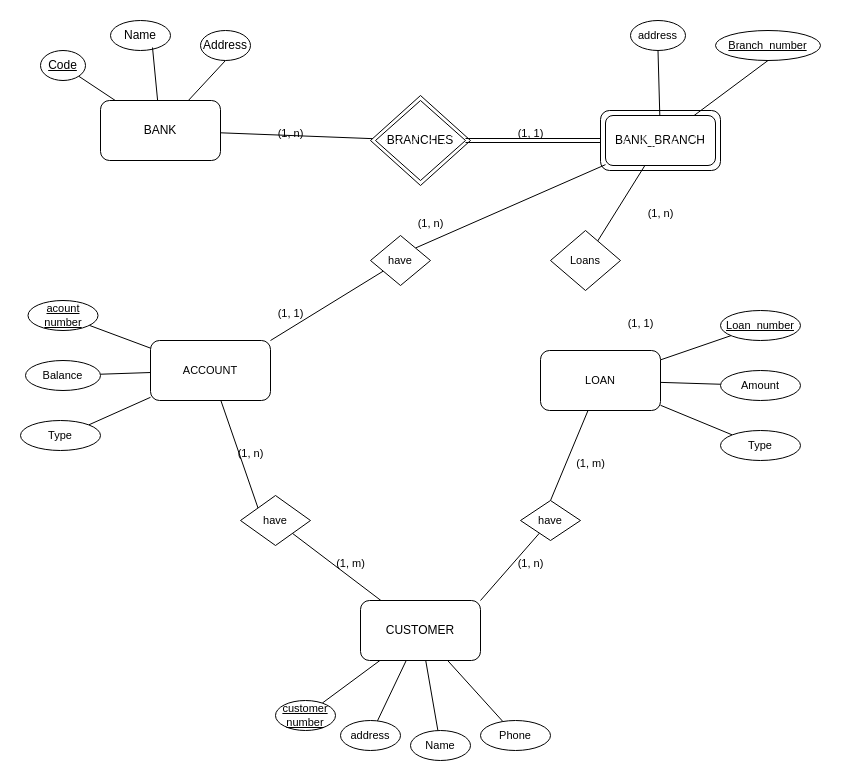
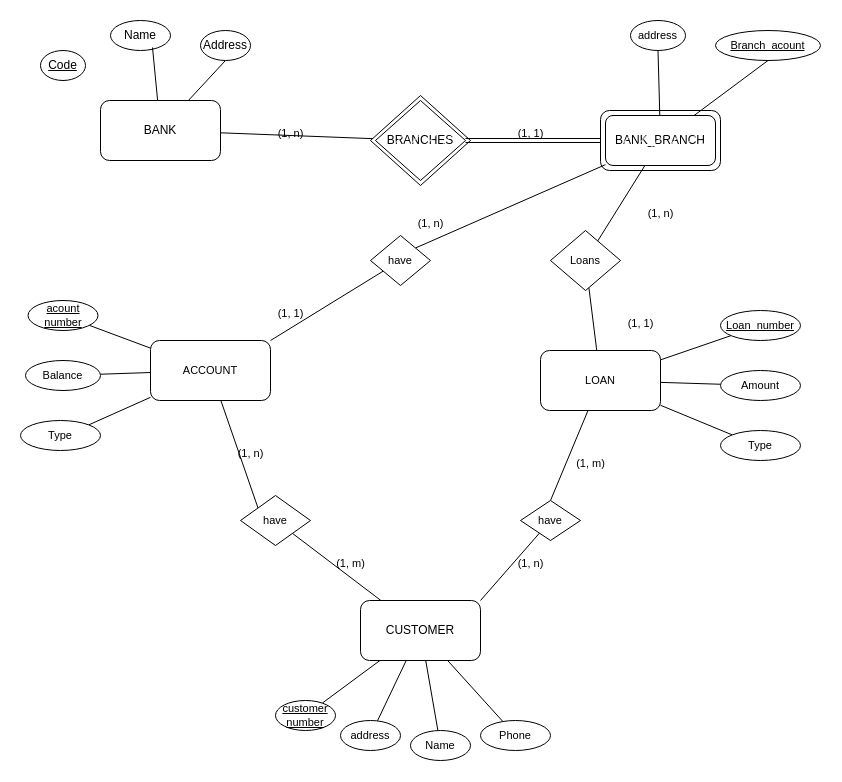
node "Branch_number": label "Branch_number" -> "Branch_acount"
edge "Code" -- "BANK": removed
edge "Loans" -- "LOAN": added
